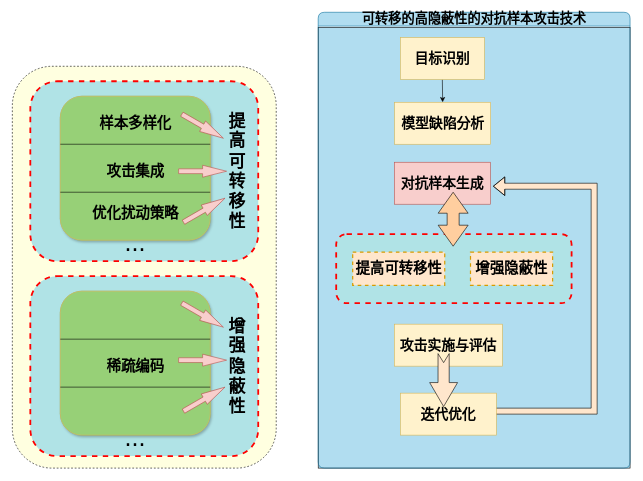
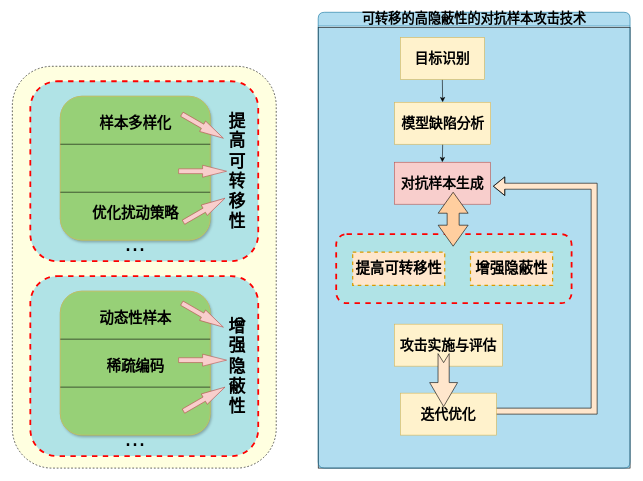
edge "模型缺陷分析" -> "对抗样本生成": added
node "攻击集成": removed
node "动态性样本": added
